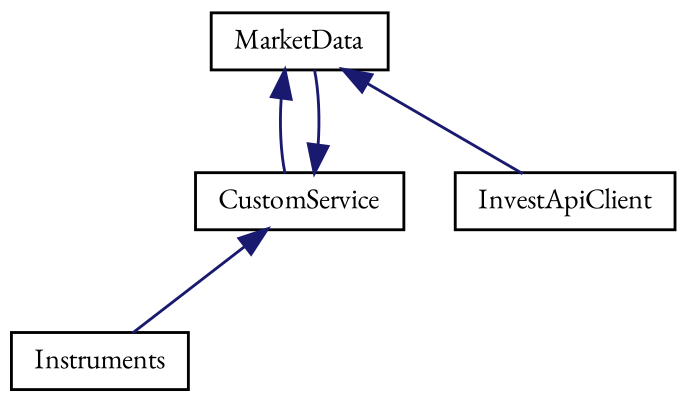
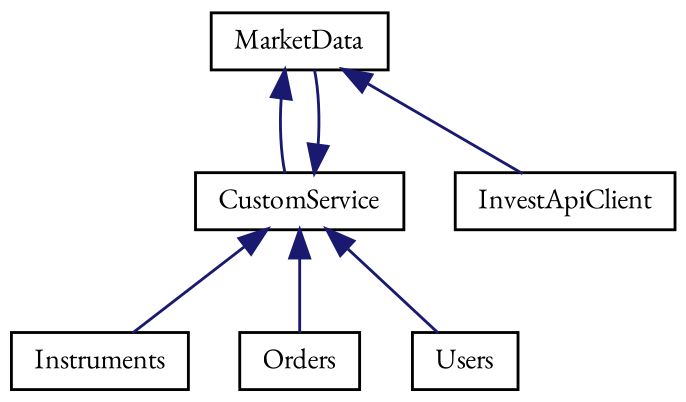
node "Orders": added
node "Users": added
